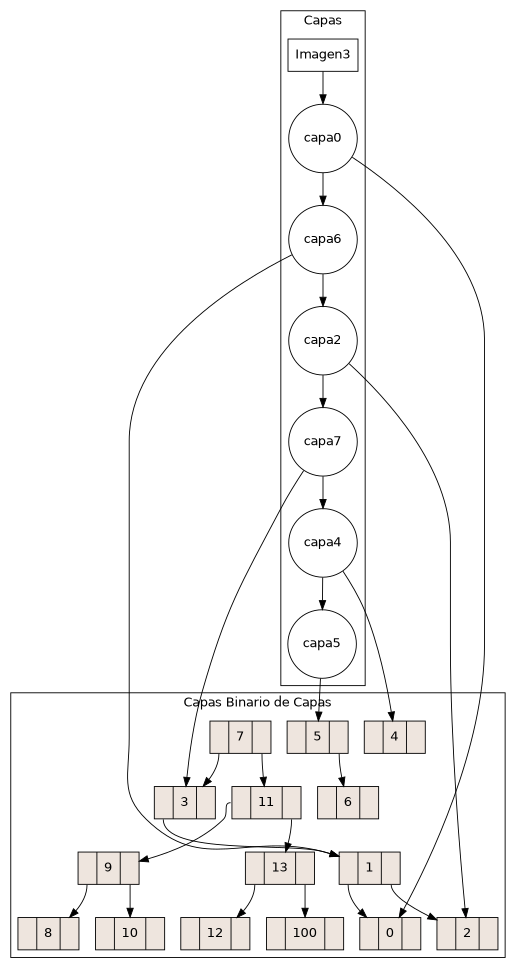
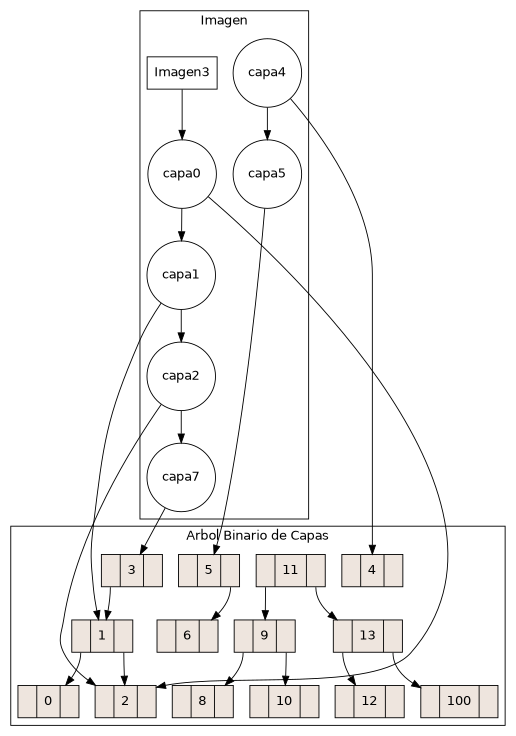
cluster "Capas": label "Capas" -> "Imagen"
node "capa6": label "capa6" -> "capa1"
edge "capa7" -> "capa4": removed
edge "capa0" -> "0": now "capa0" -> "2"
cluster "Capas Binario de Capas": label "Capas Binario de Capas" -> "Arbol Binario de Capas"
node "7": removed
